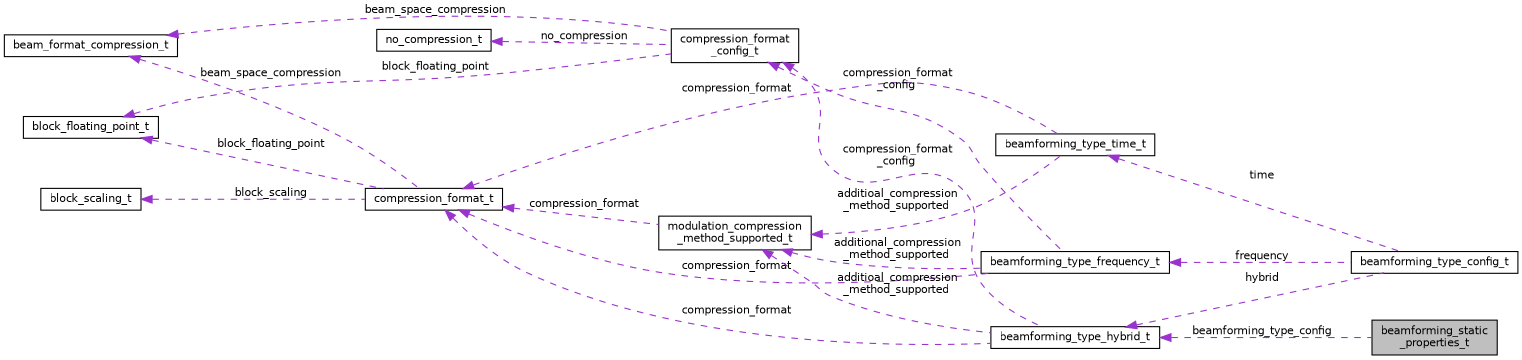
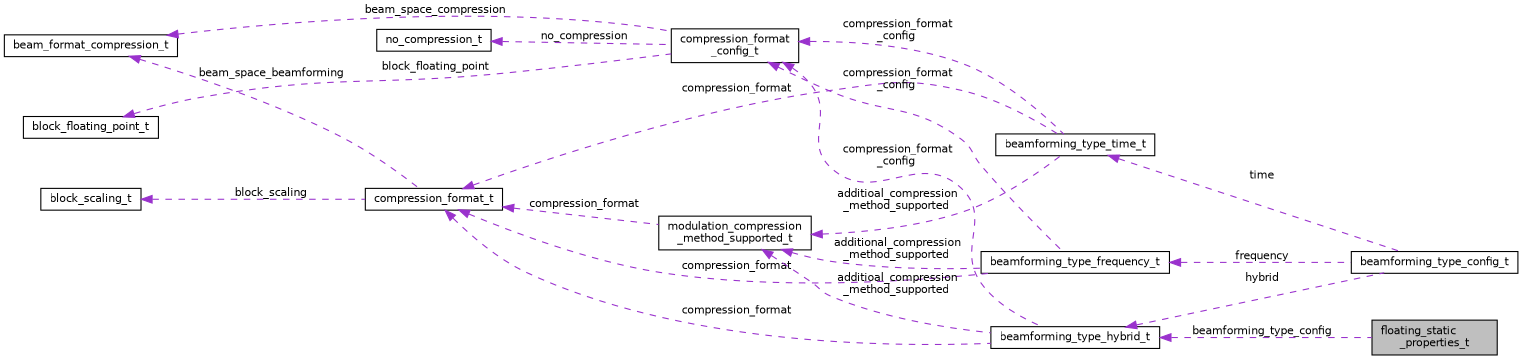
edge "beamforming_type_time_t" -> "compression_format _config_t": added, label "compression_format _config"
edge "compression_format_t" -> "beam_format_compression_t": label " beam_space_compression" -> " beam_space_beamforming"
edge "compression_format_t" -> "block_floating_point_t": removed, label "block_floating_point"
node "beamforming_static _properties_t": label "beamforming_static _properties_t" -> "floating_static _properties_t"
